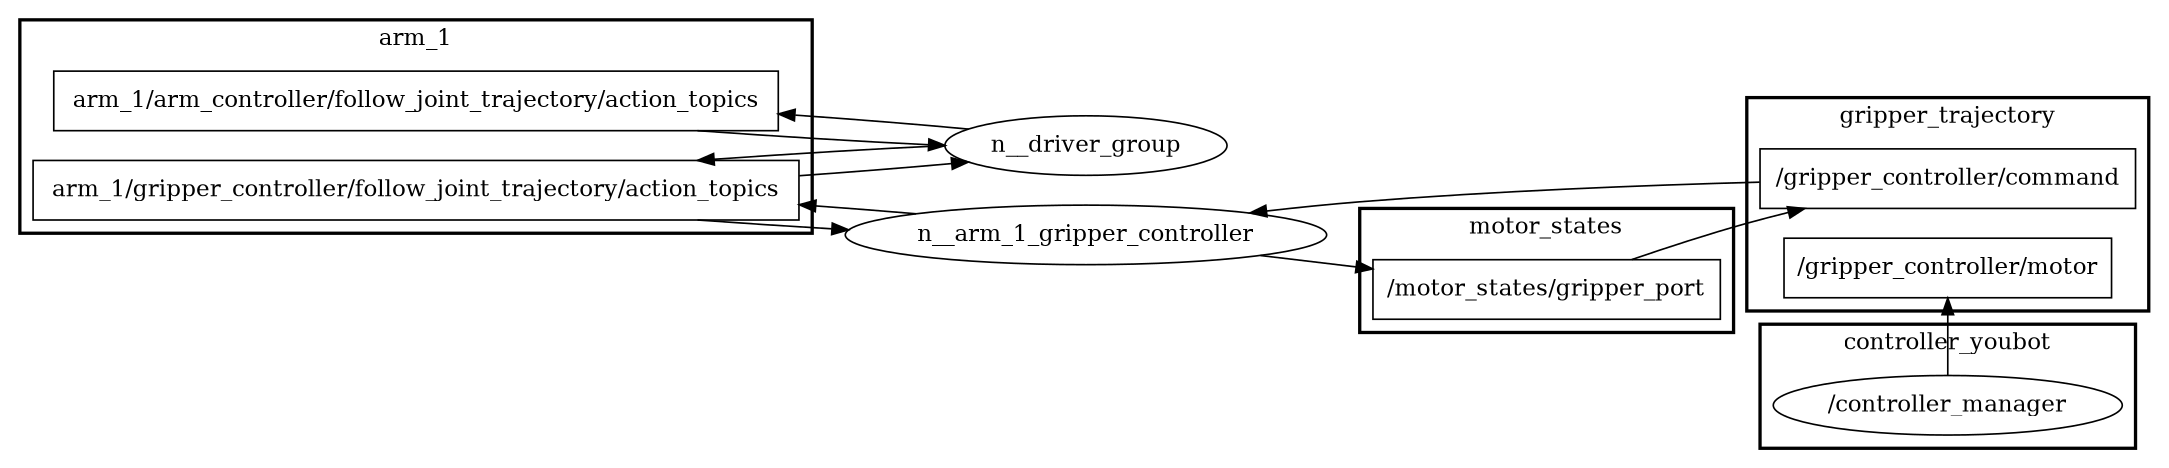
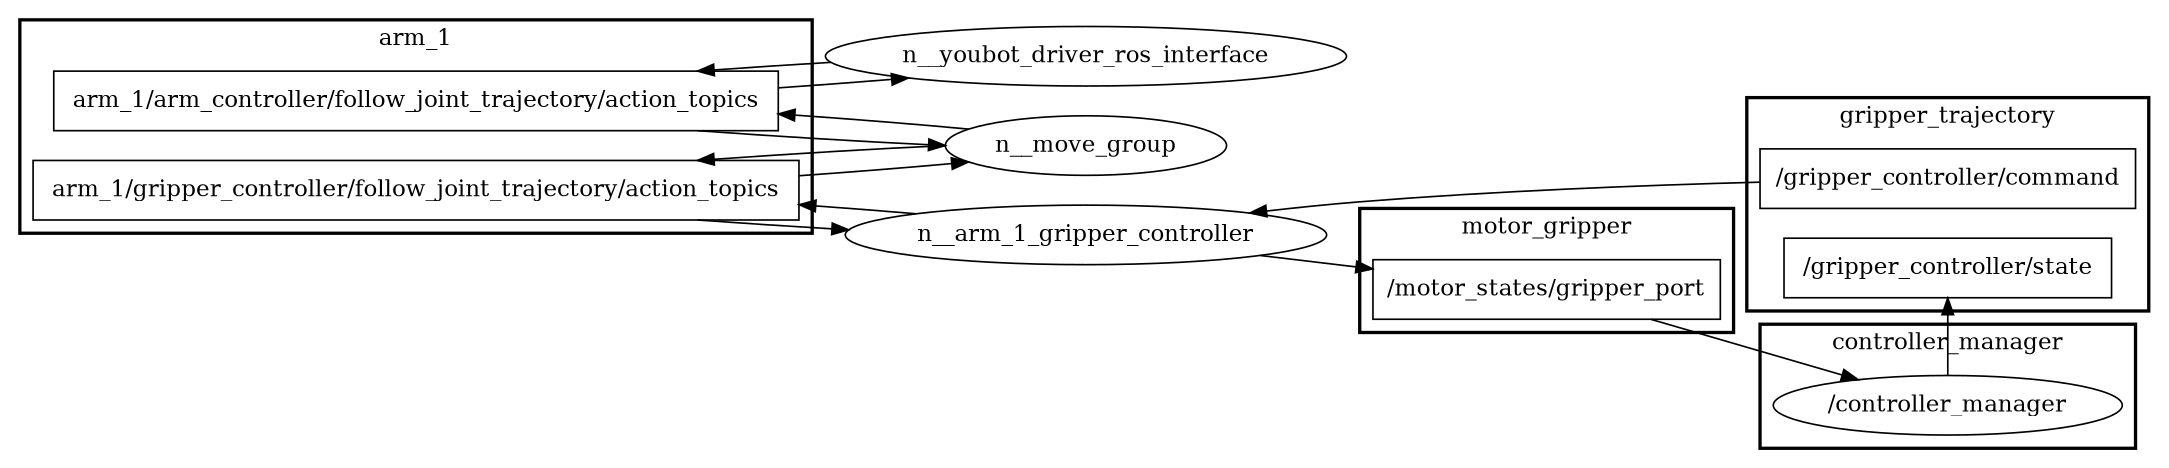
node "n__youbot_driver_ros_interface": added
node "n__driver_group": label "n__driver_group" -> "n__move_group"
cluster "motor_states": label "motor_states" -> "motor_gripper"
edge "/motor_states/gripper_port" -> "/gripper_controller/command": now "/motor_states/gripper_port" -> "/controller_manager"
node "/gripper_controller/motor": label "/gripper_controller/motor" -> "/gripper_controller/state"
cluster "controller_youbot": label "controller_youbot" -> "controller_manager"
